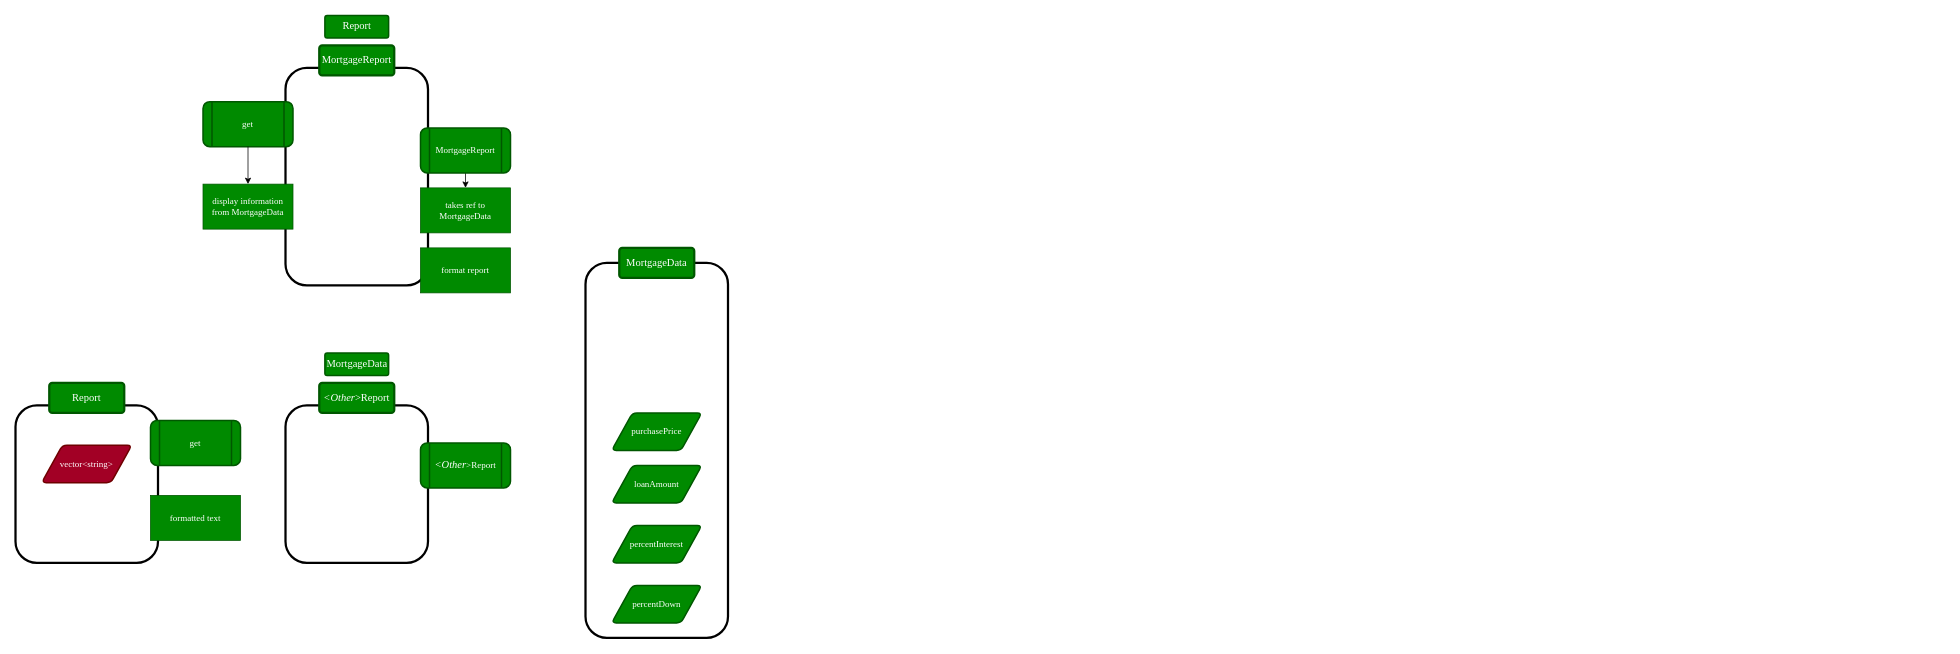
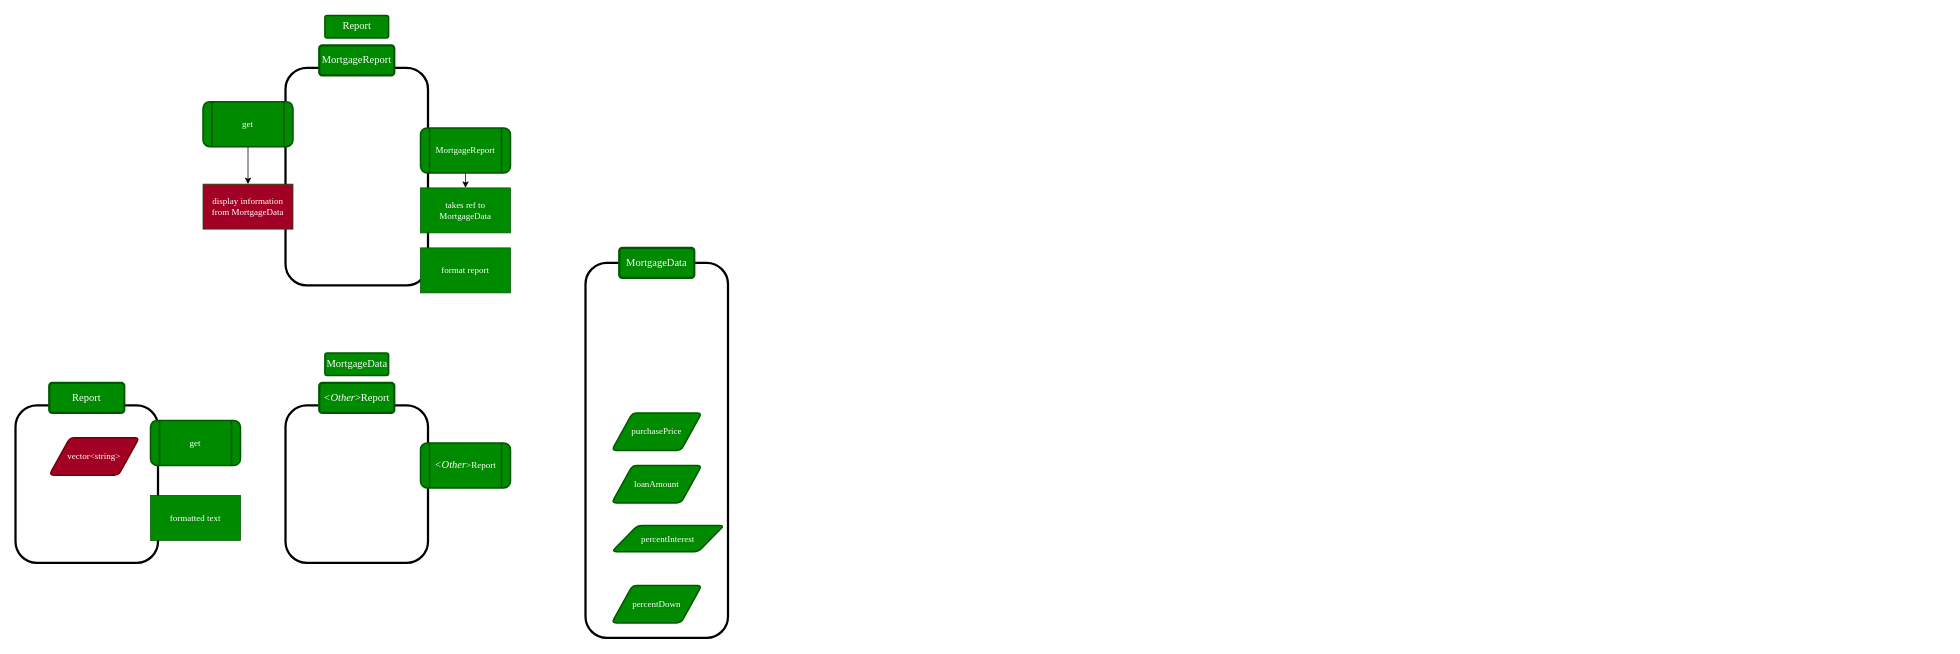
node "display information from MortgageData": fillcolor #008a00 -> #a20025
node "vector<string>": moved (87, 464) -> (94, 456)
node "percentInterest": size 90x38 -> 113x26
